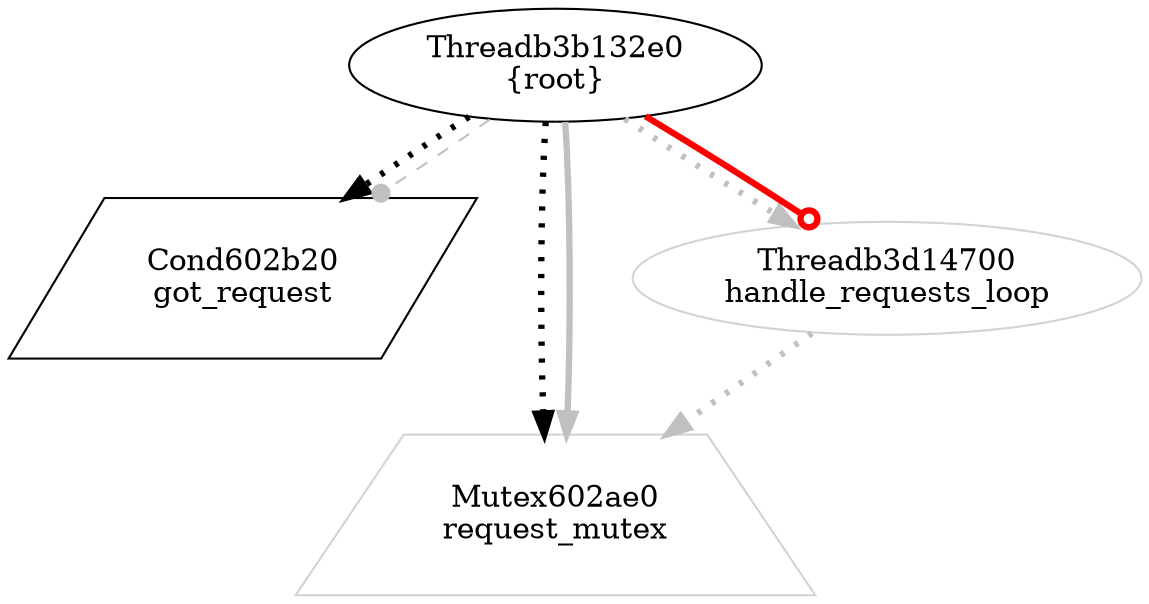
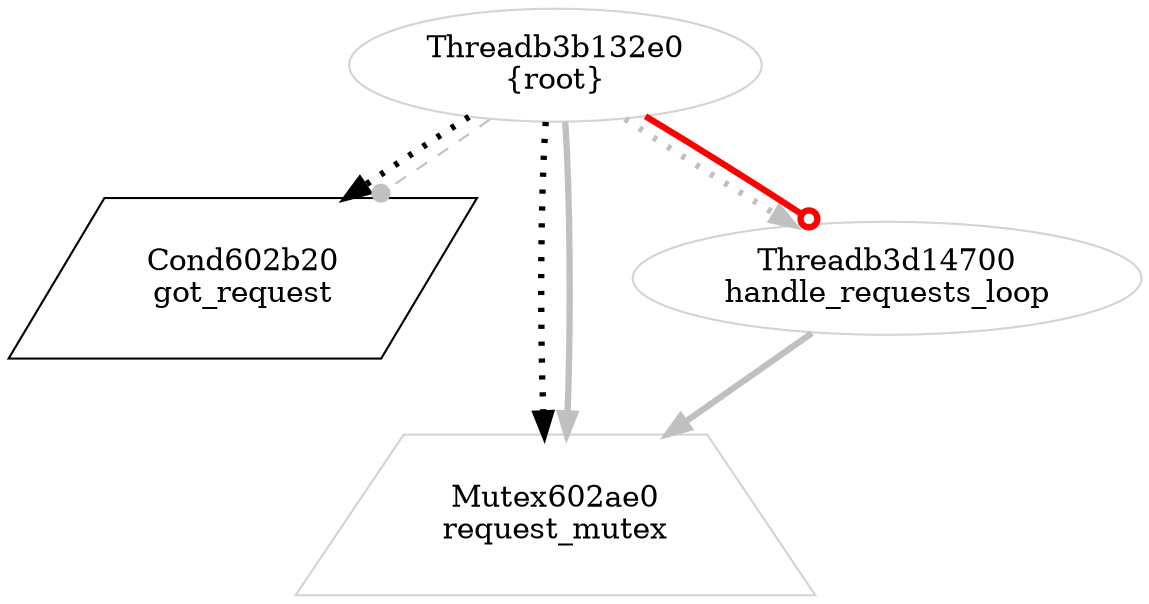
node "Threadb3b132e0 {root}": color black -> lightgrey
edge "Threadb3d14700 handle_requests_loop" -> "Mutex602ae0 request_mutex": style dotted -> solid
